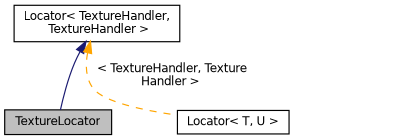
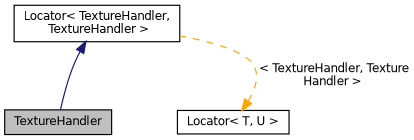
edge "Locator< T, U >" -> "Locator< TextureHandler, TextureHandler >": reversed
node "TextureLocator": label "TextureLocator" -> "TextureHandler"
